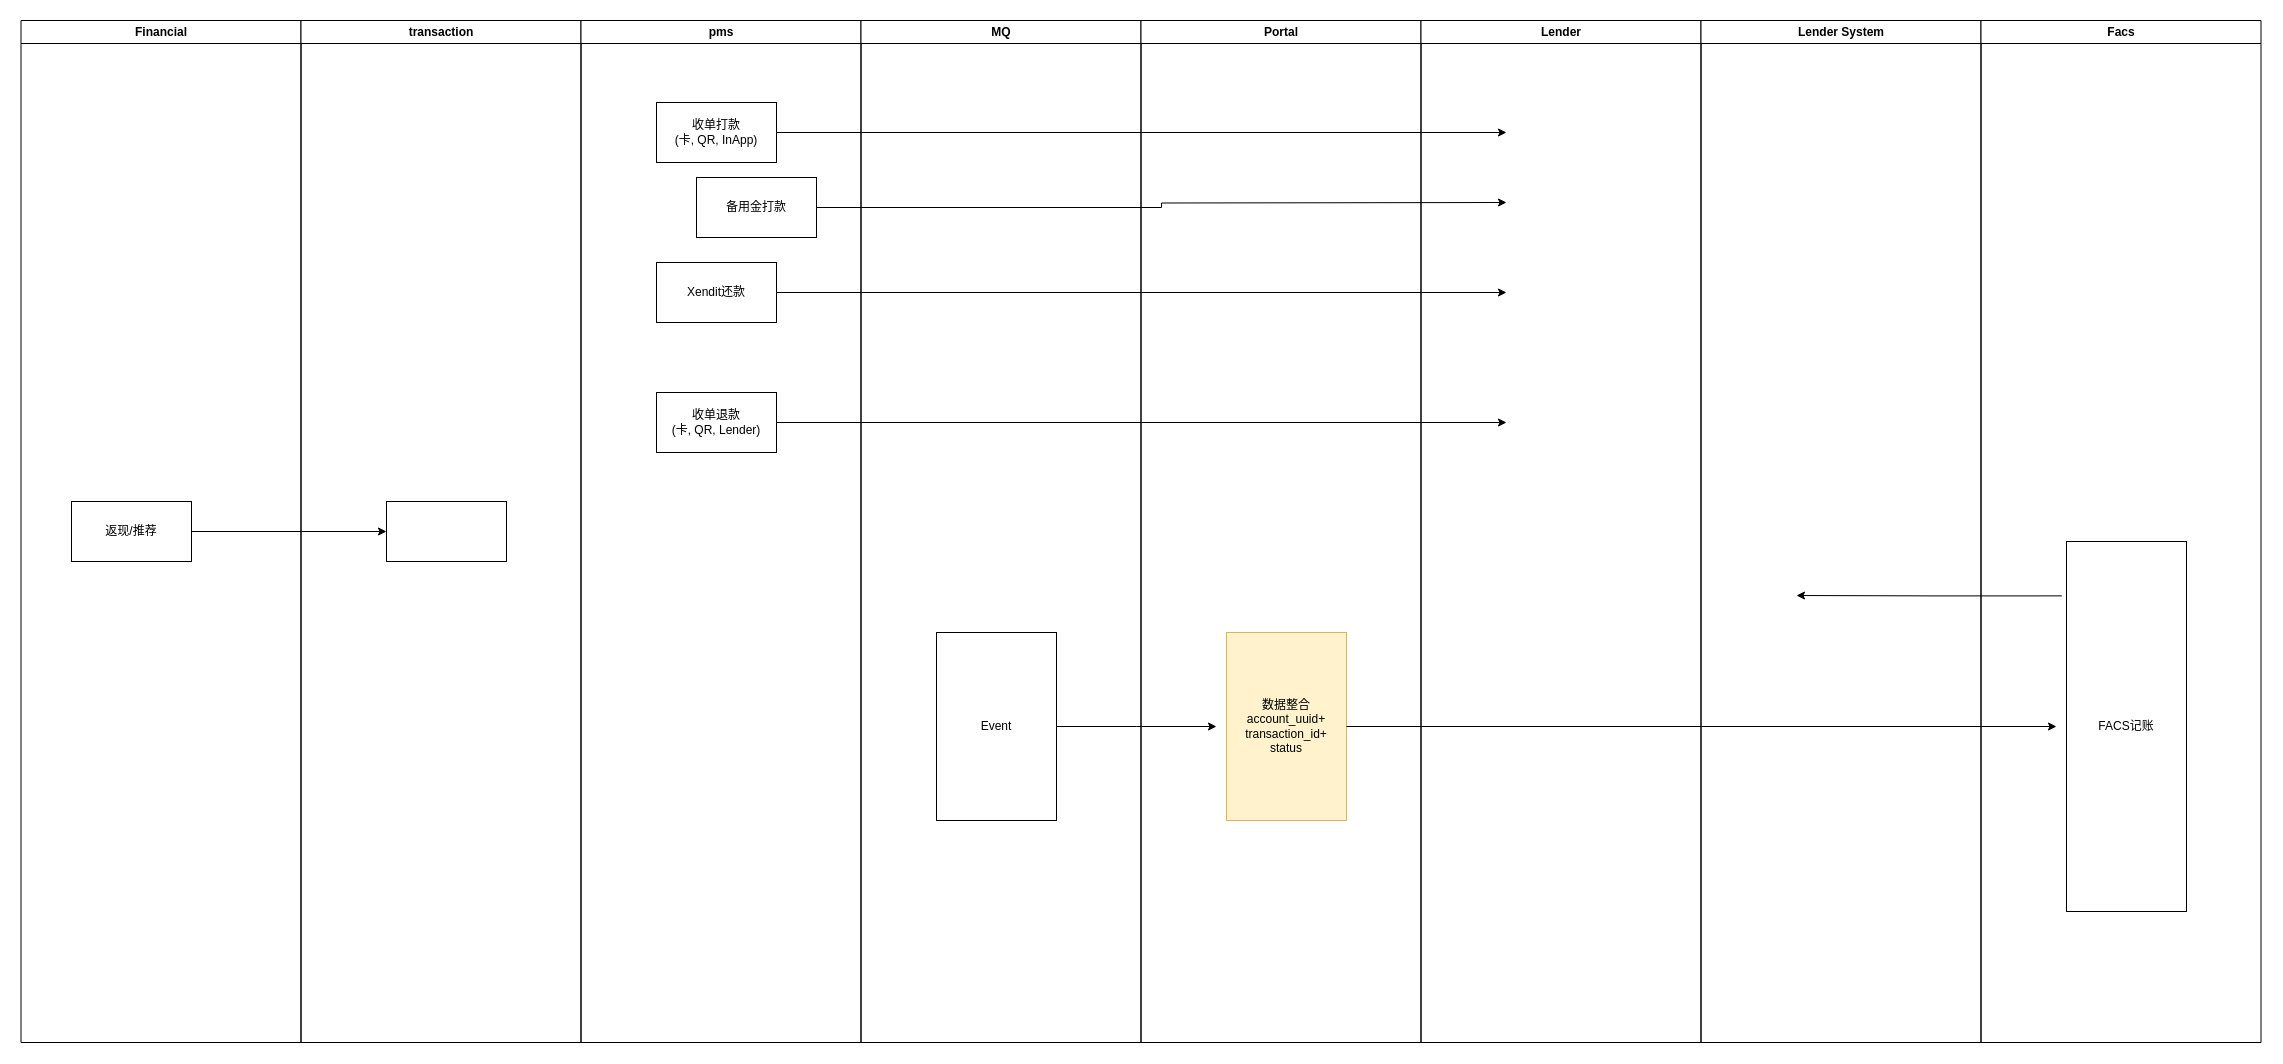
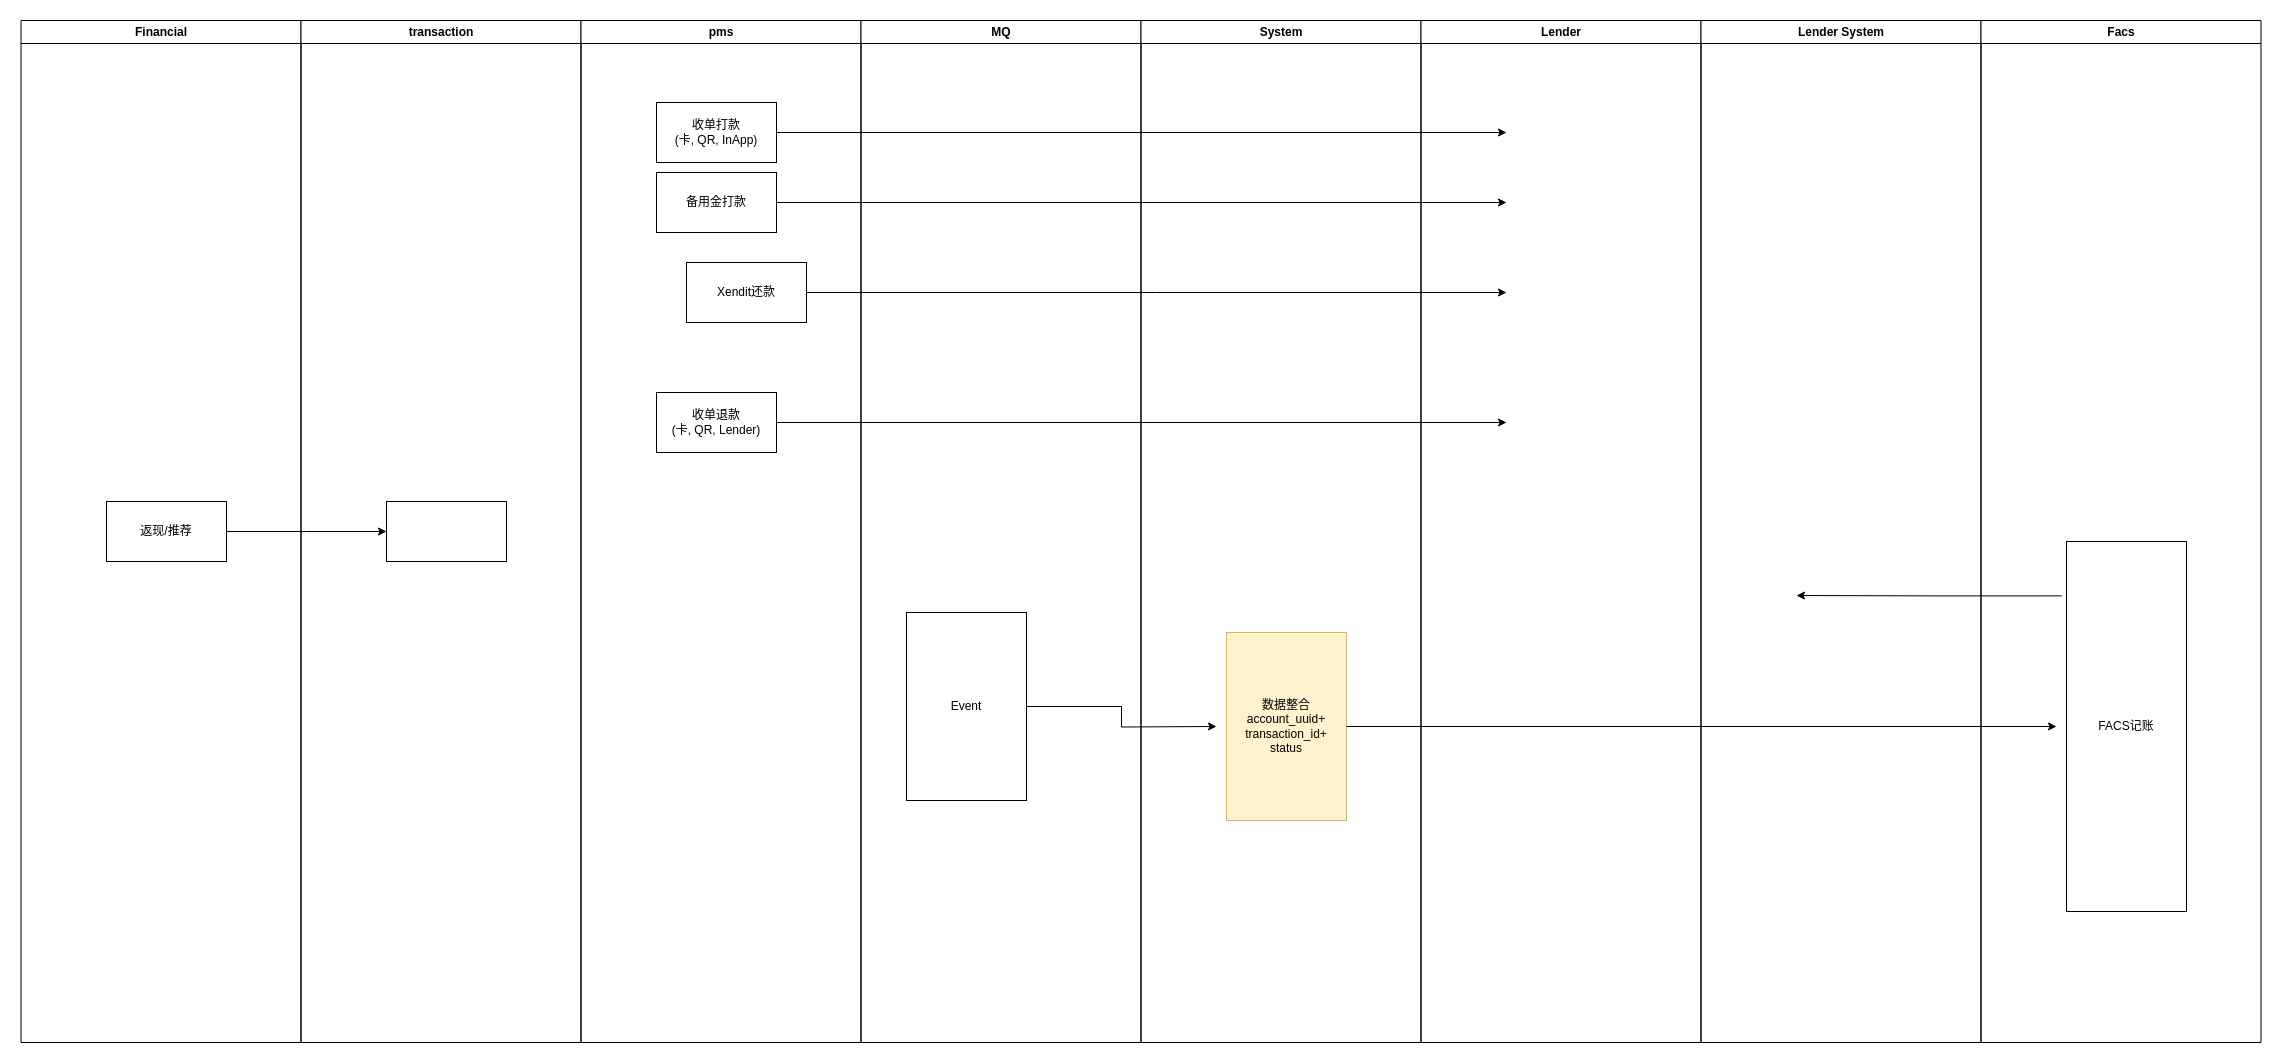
node "Portal": label "Portal" -> "System"
node "备用金打款": moved (757, 208) -> (717, 203)
node "Xendit还款": moved (717, 293) -> (747, 293)
node "返现/推荐": moved (132, 532) -> (167, 532)
node "Event": moved (997, 727) -> (967, 707)
